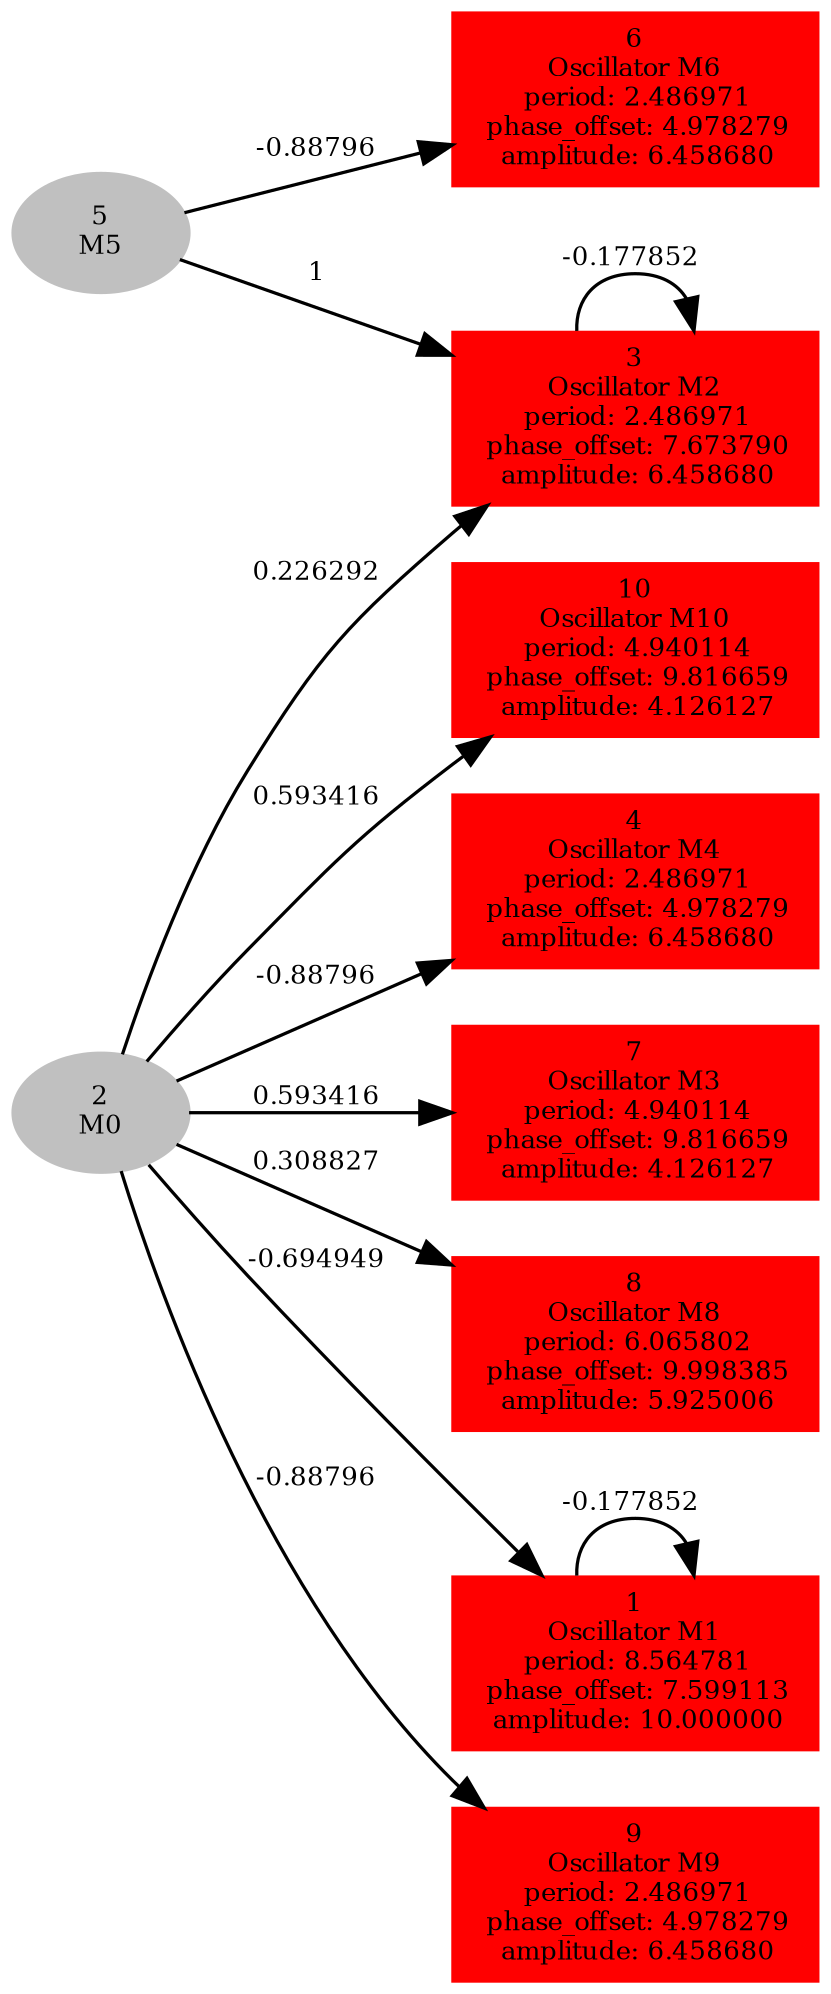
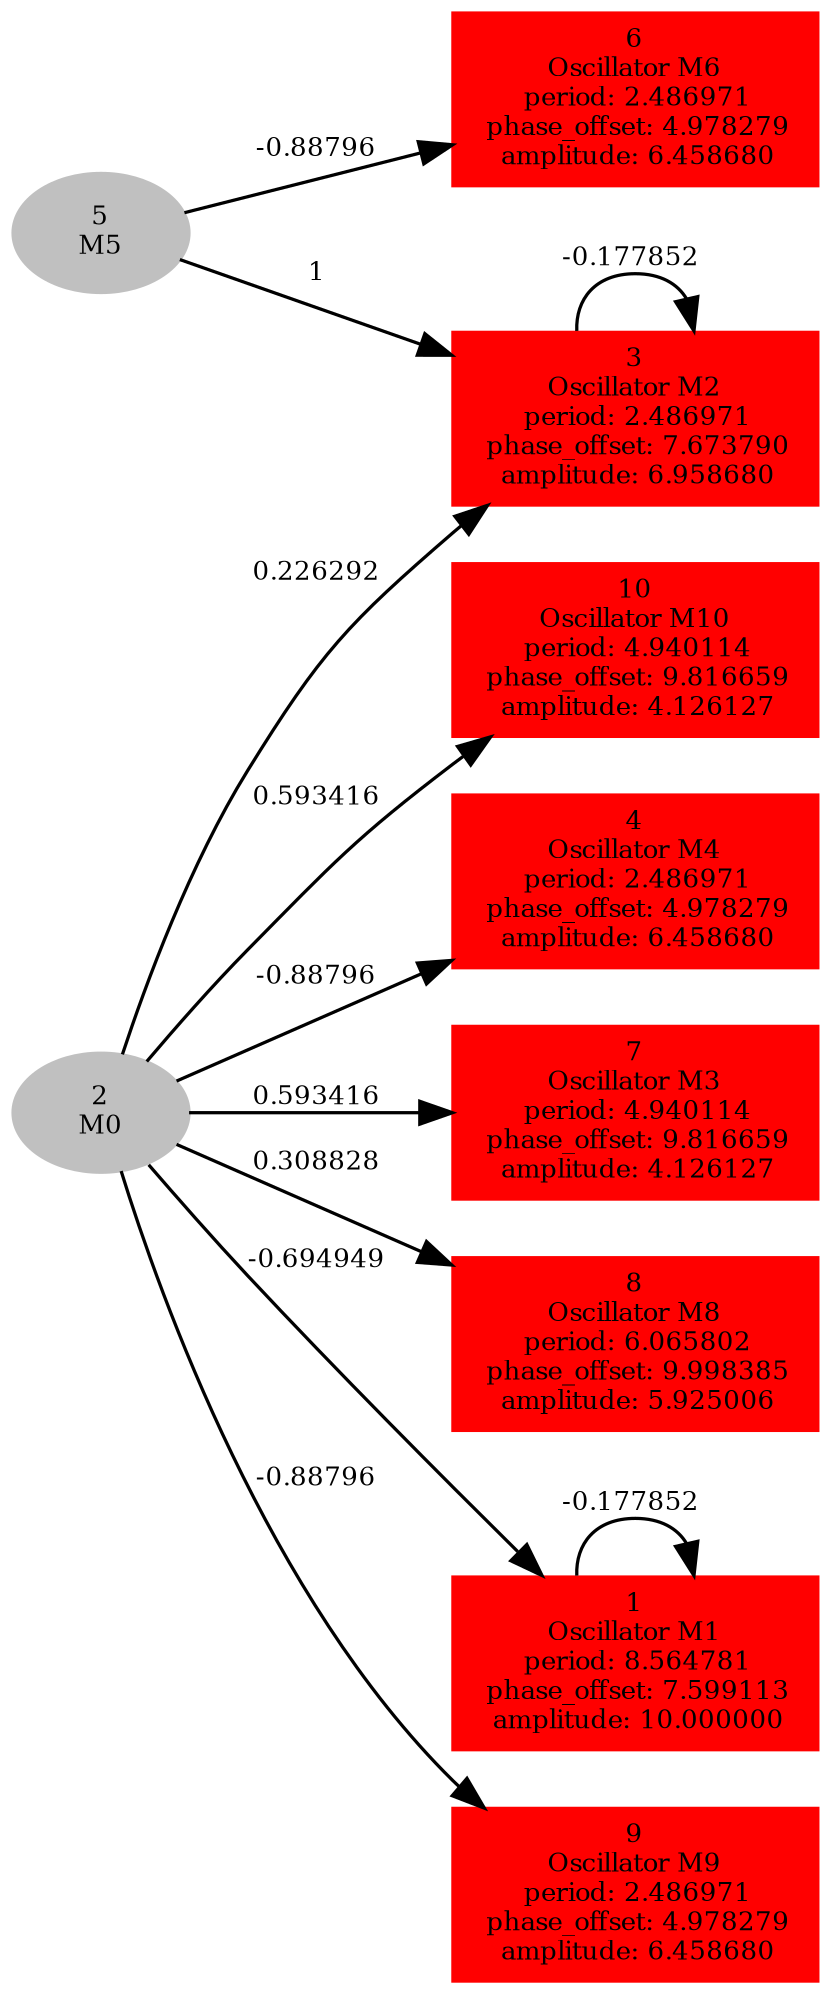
node "3": text "amplitude: 6.458680" -> "amplitude: 6.958680"
edge "2" -> "8": label "0.308827 " -> "0.308828 "
